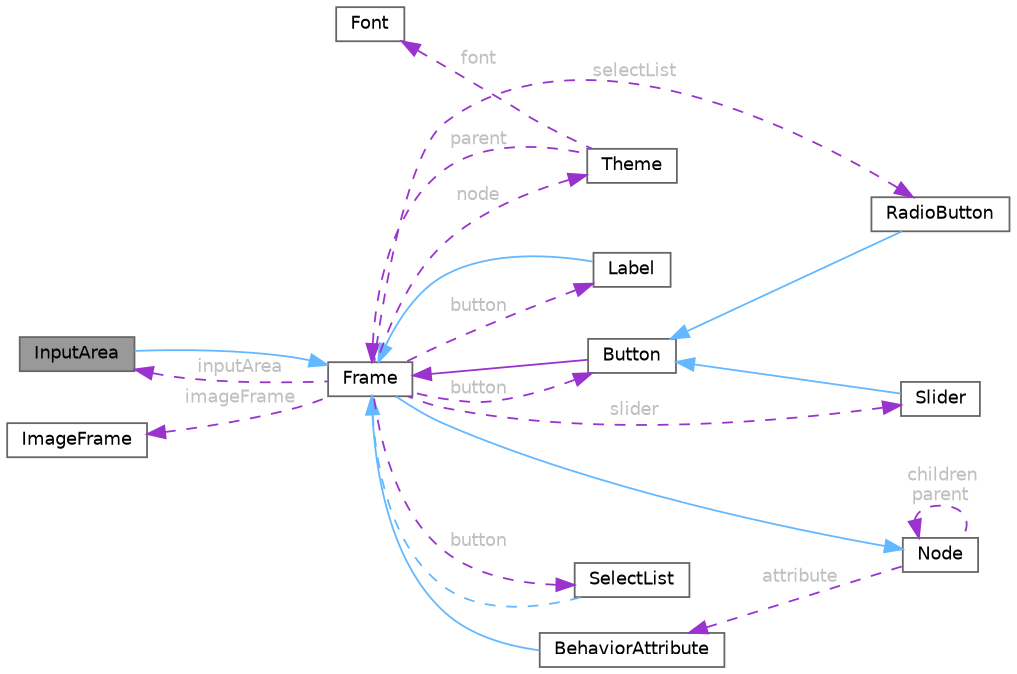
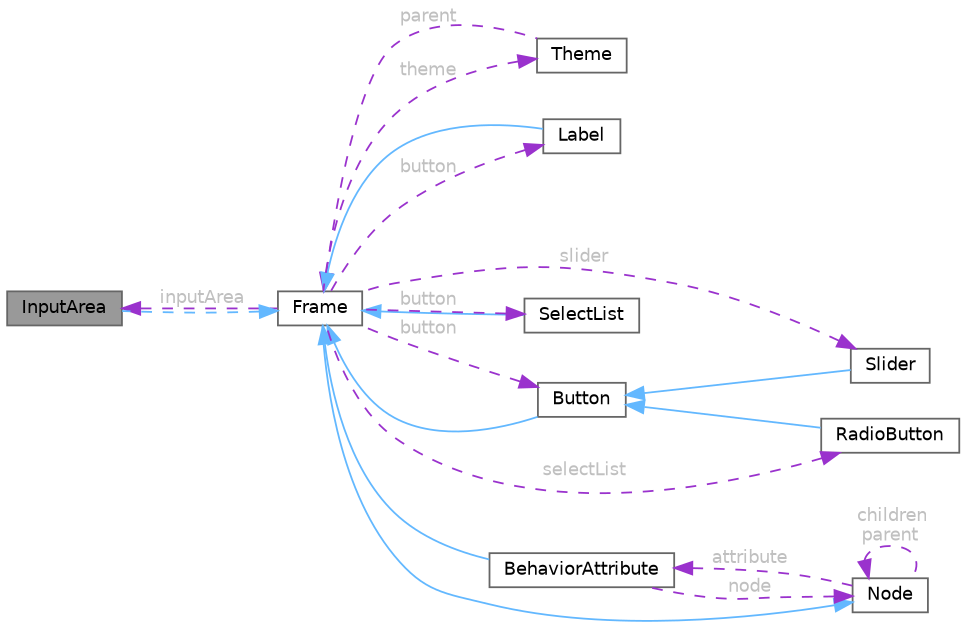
node "Font": removed
edge "Frame" -> "Theme": label " node" -> " theme"
edge "InputArea" -> "Frame": style solid -> dashed
edge "Button" -> "Frame": color darkorchid3 -> steelblue1
node "ImageFrame": removed
edge "SelectList" -> "Frame": style dashed -> solid
edge "BehaviorAttribute" -> "Node": added, label "node"
